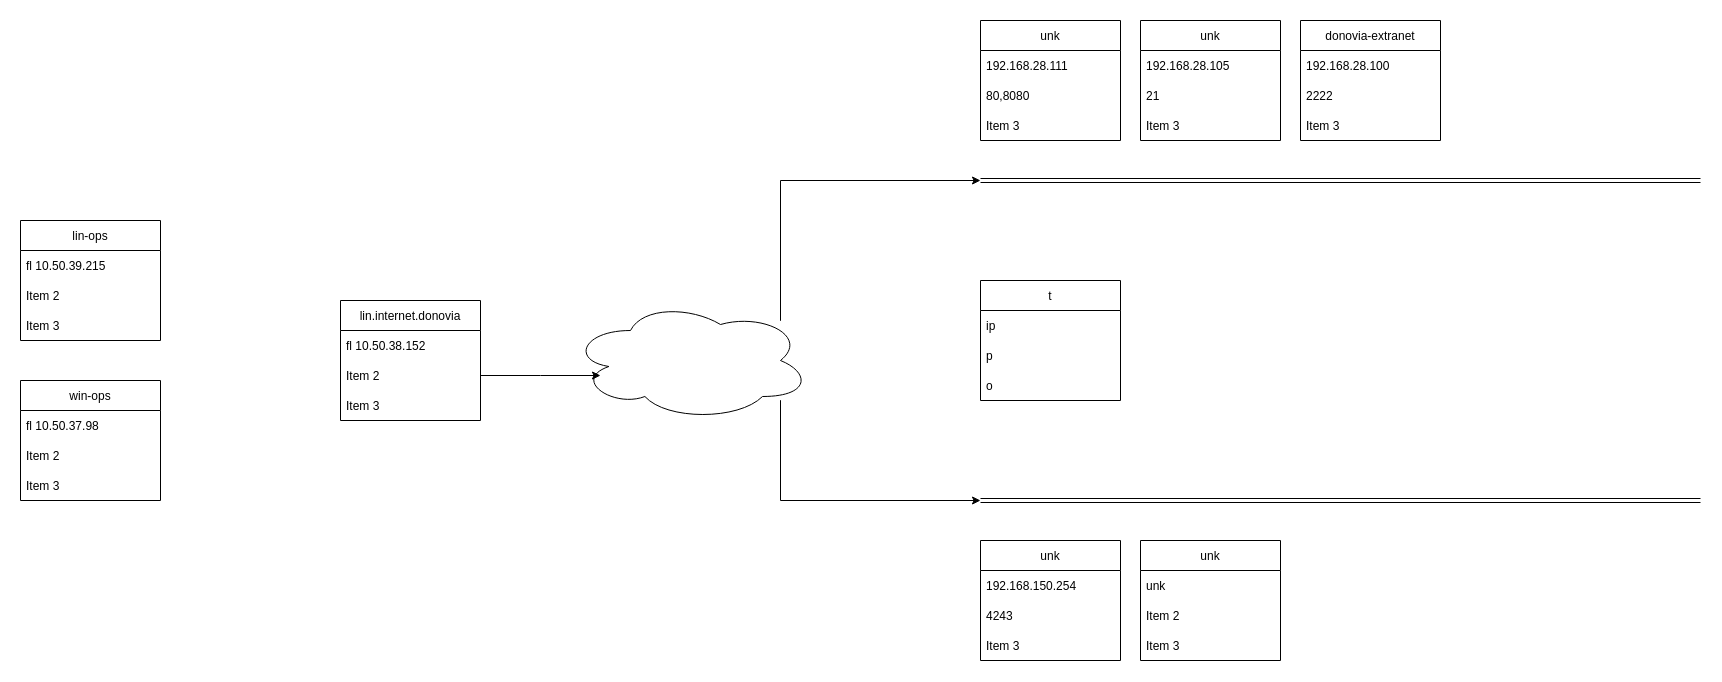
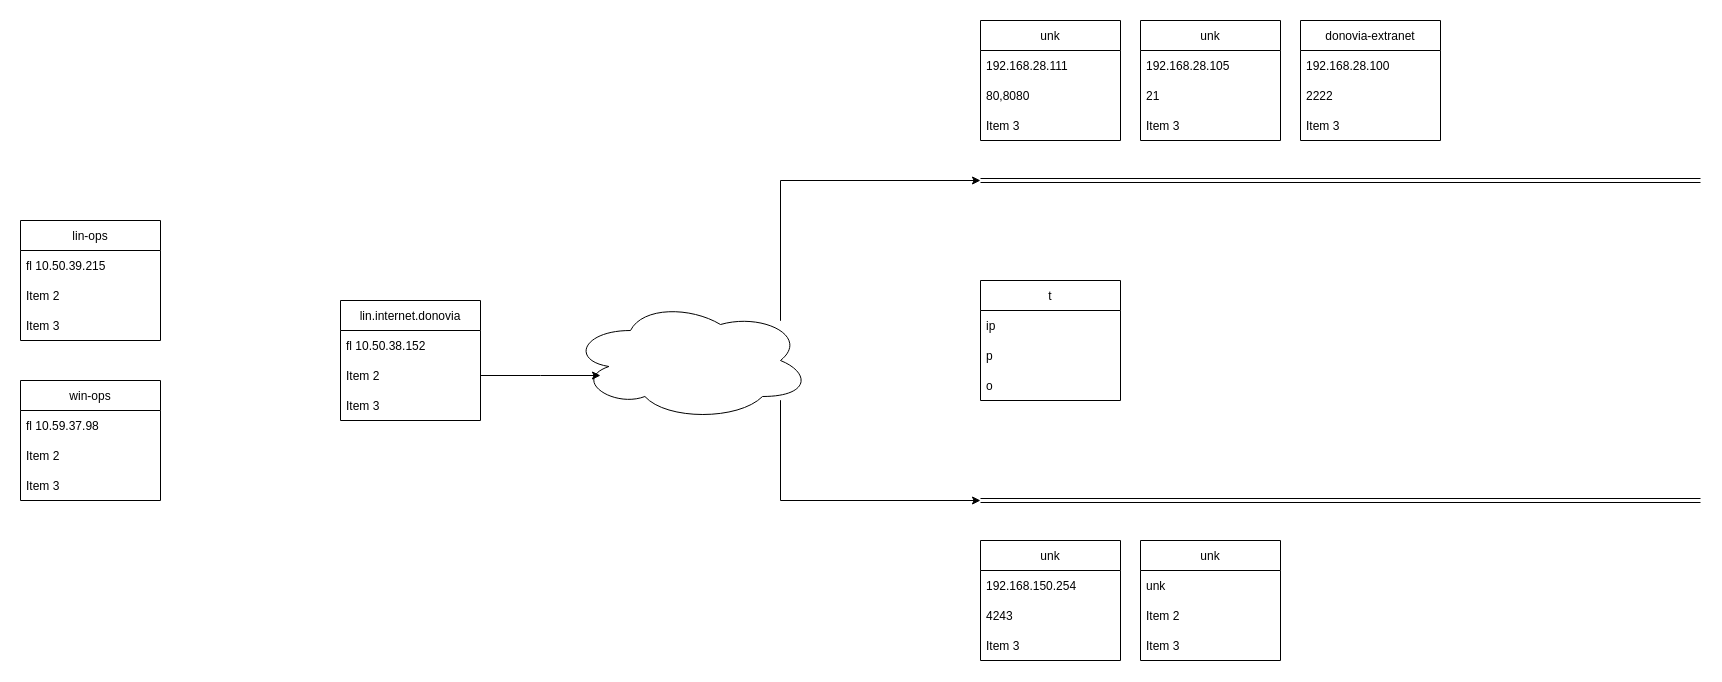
node "fl 10.50.37.98": label "fl 10.50.37.98" -> "fl 10.59.37.98"
